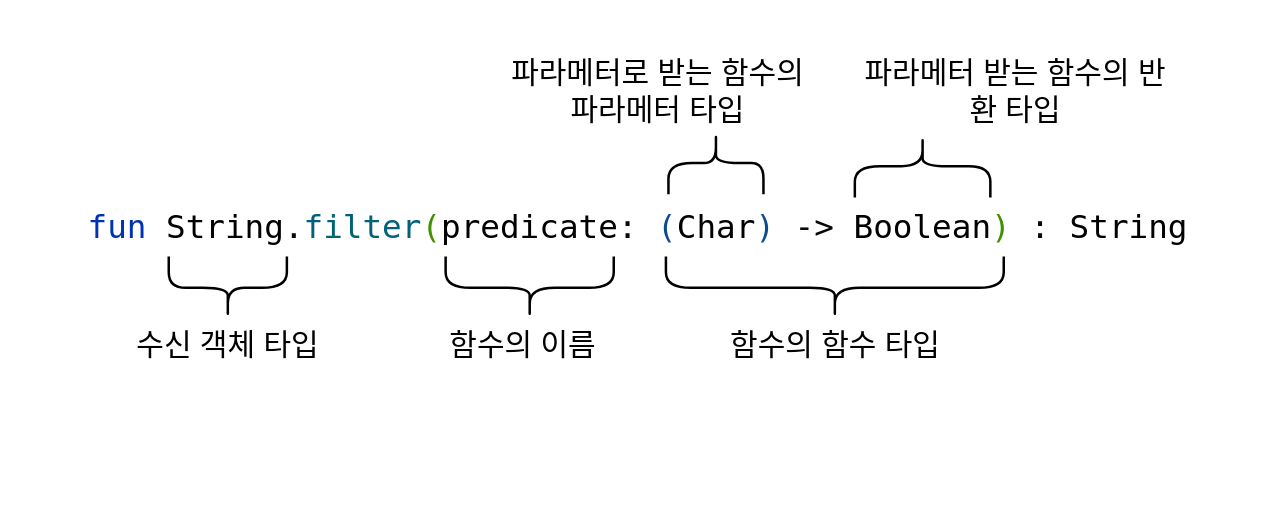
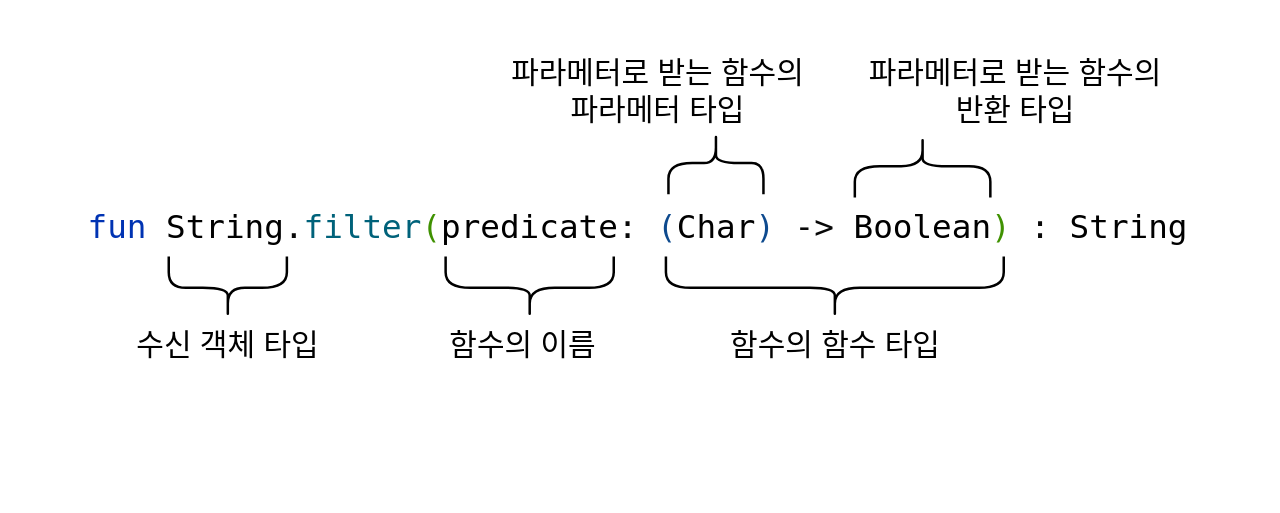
node "파라메터 받는 함수의 반환 타입": label "파라메터 받는 함수의 반환 타입" -> "파라메터로 받는 함수의 반환 타입"
